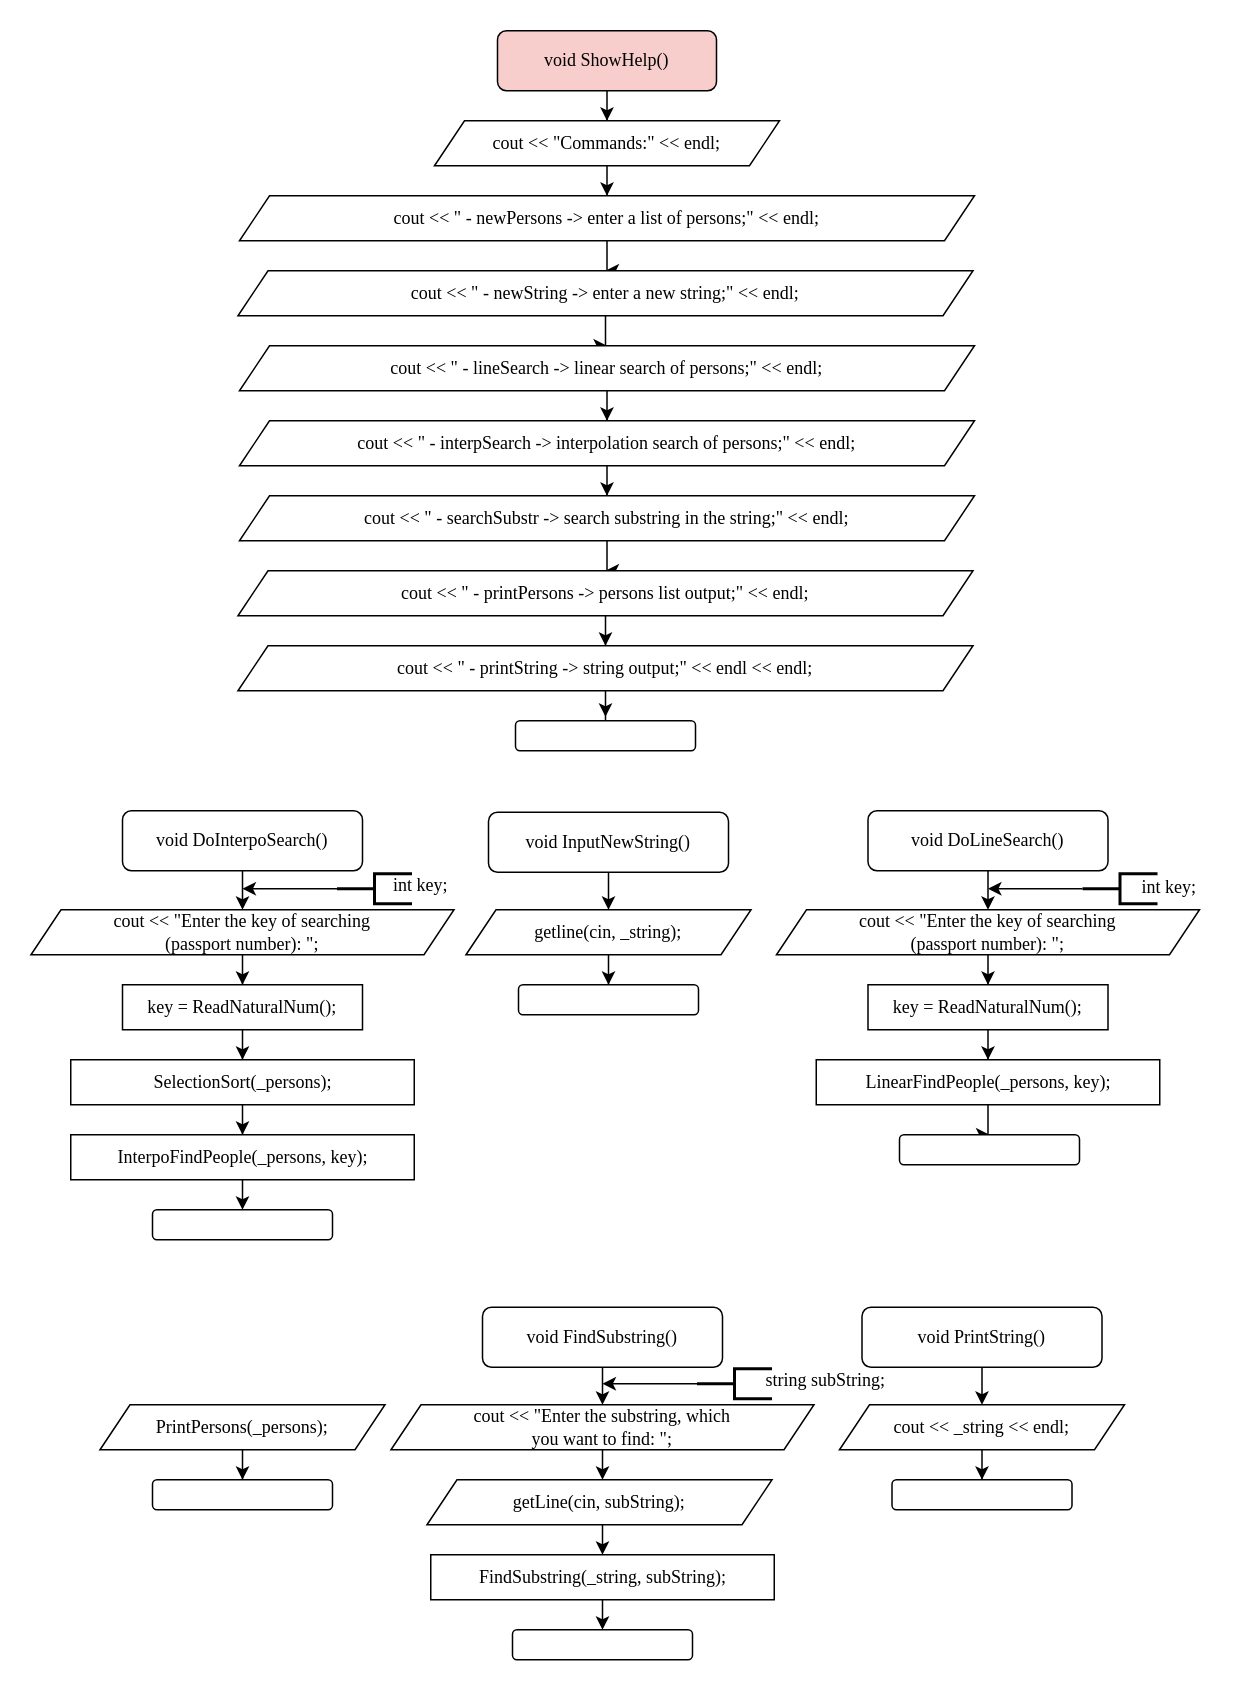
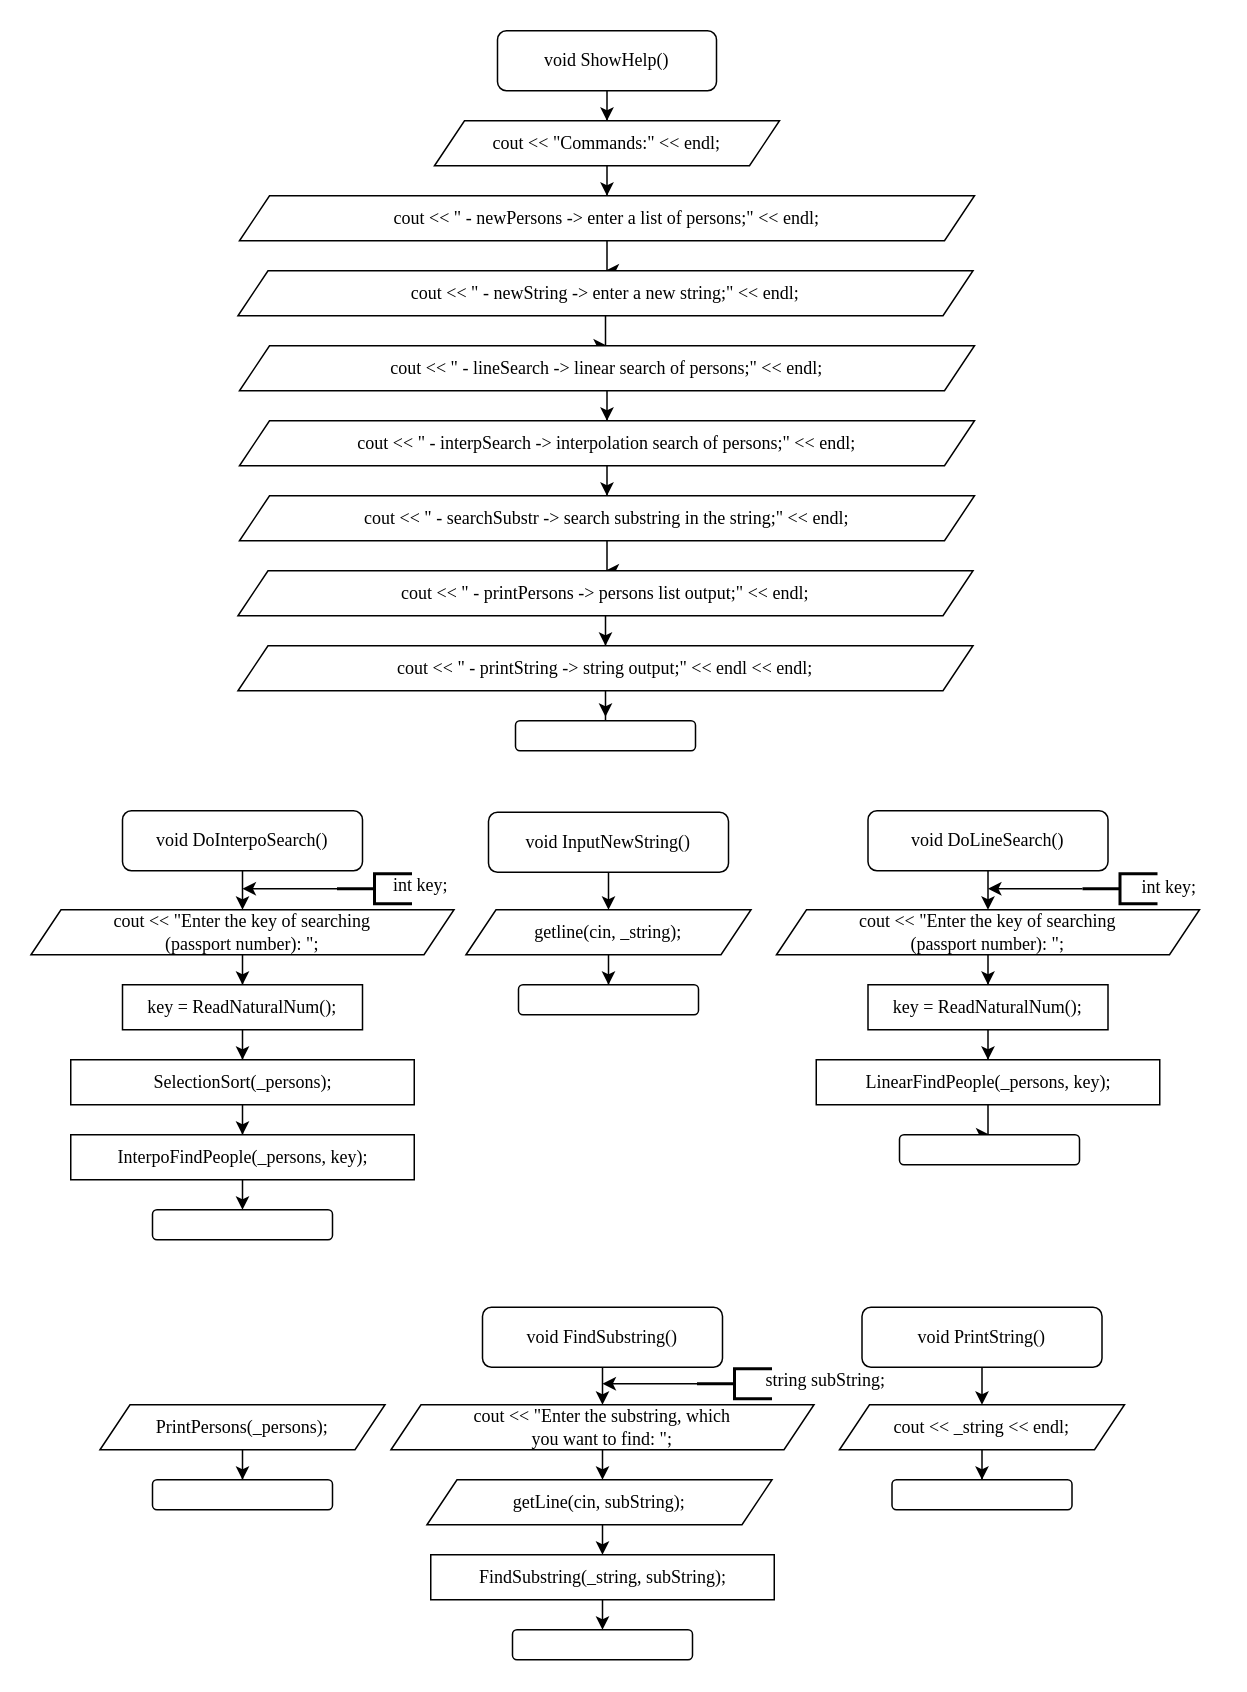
node "void ShowHelp()": fillcolor #f8cecc -> #ffffff
